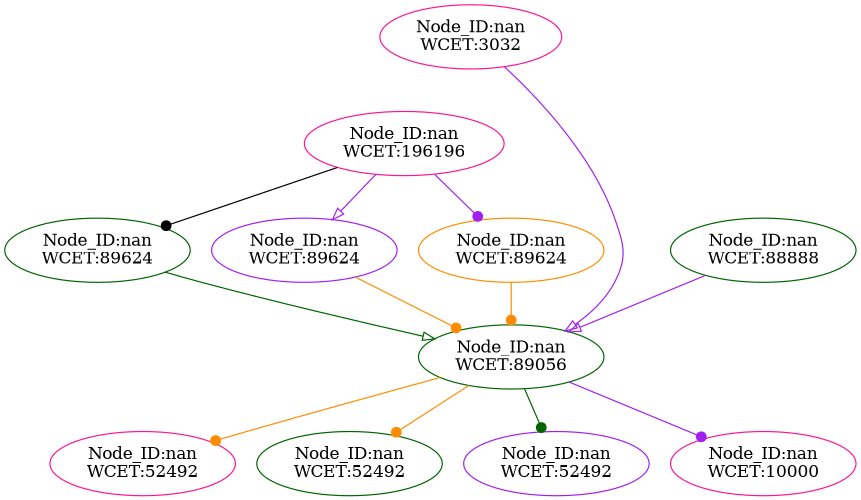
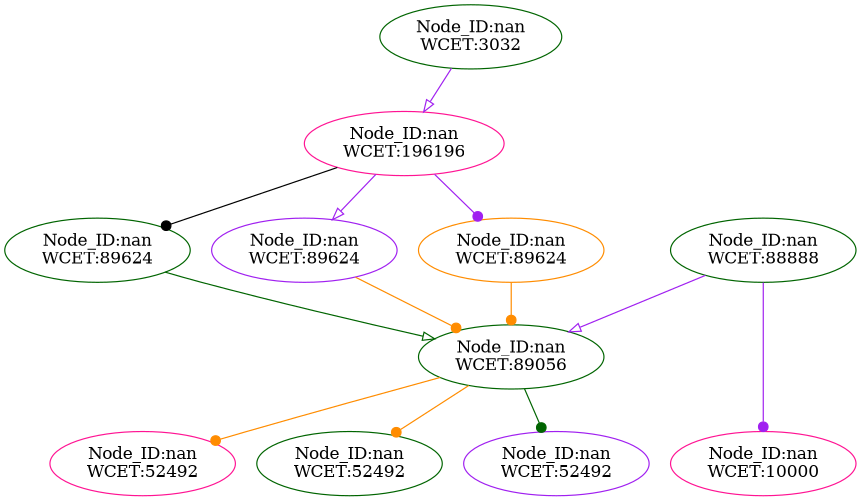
node "Node_ID:nan WCET:3032": color deeppink -> darkgreen
edge "Node_ID:nan WCET:3032" -> "Node_ID:nan WCET:89056": now "Node_ID:nan WCET:3032" -> "Node_ID:nan WCET:196196"
edge "Node_ID:nan WCET:89056" -> "Node_ID:nan WCET:10000": now "Node_ID:nan WCET:88888" -> "Node_ID:nan WCET:10000"
